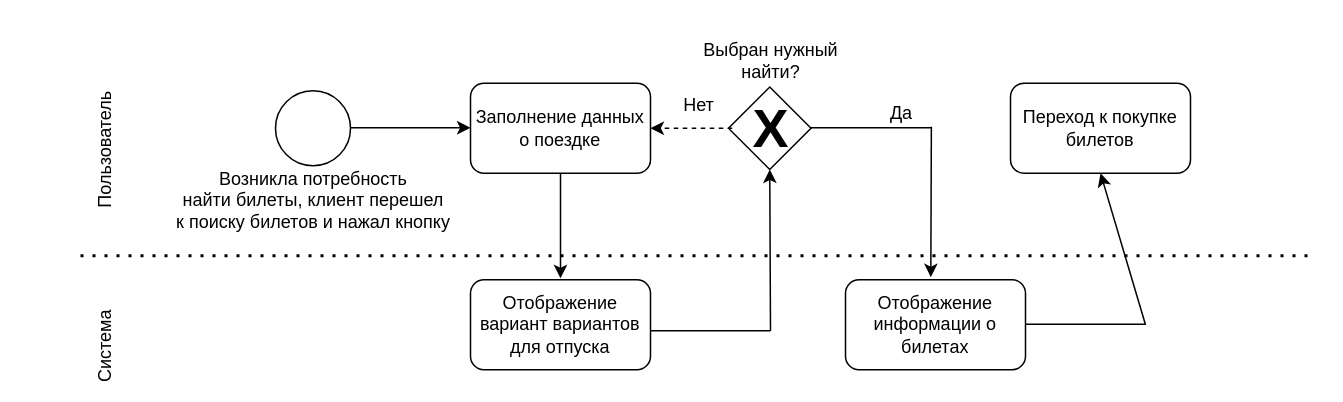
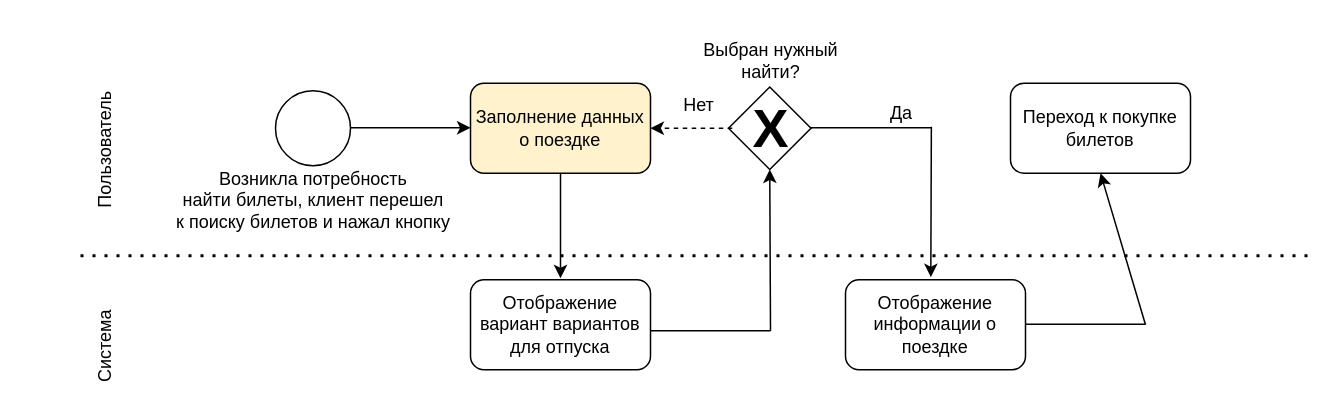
node "Заполнение данных о поездке": fillcolor #ffffff -> #fff2cc
node "Отображение информации о билетах": label "Отображение информации о билетах" -> "Отображение информации о поездке"
